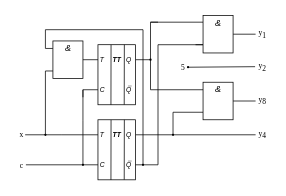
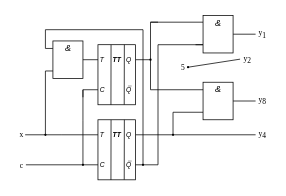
node "y2": moved (262, 67) -> (247, 59)
